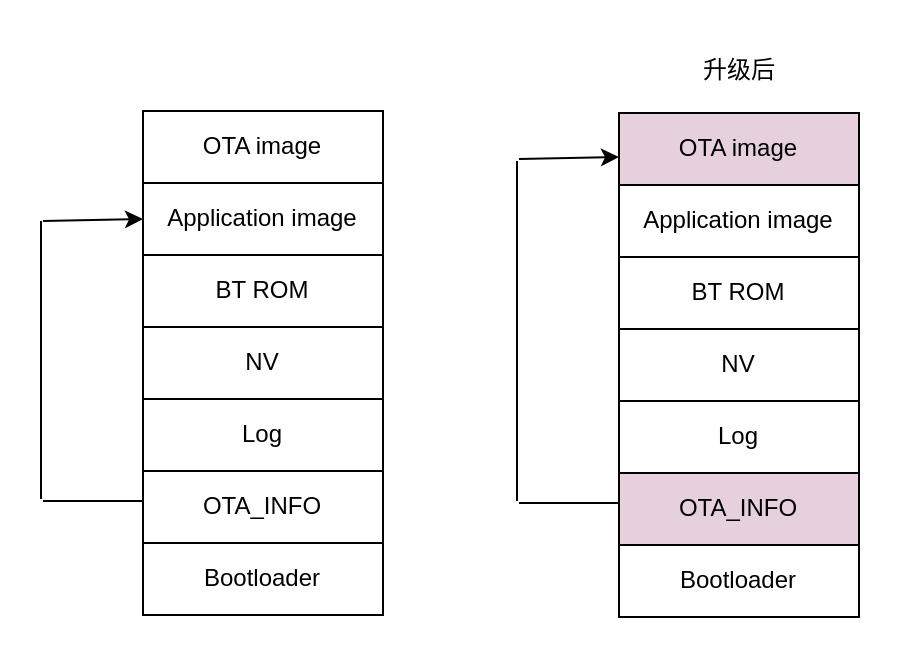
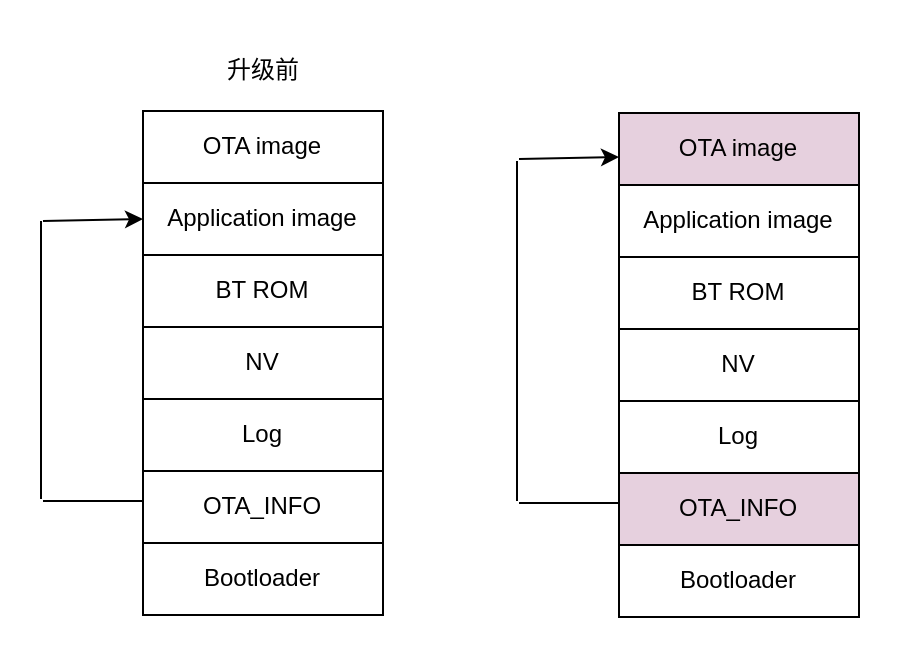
node "升级前": added
node "升级后": removed
